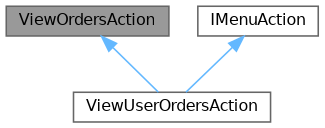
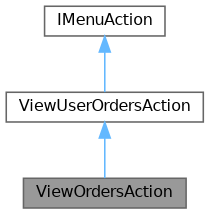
edge "ViewUserOrdersAction" -> "ViewOrdersAction": reversed
